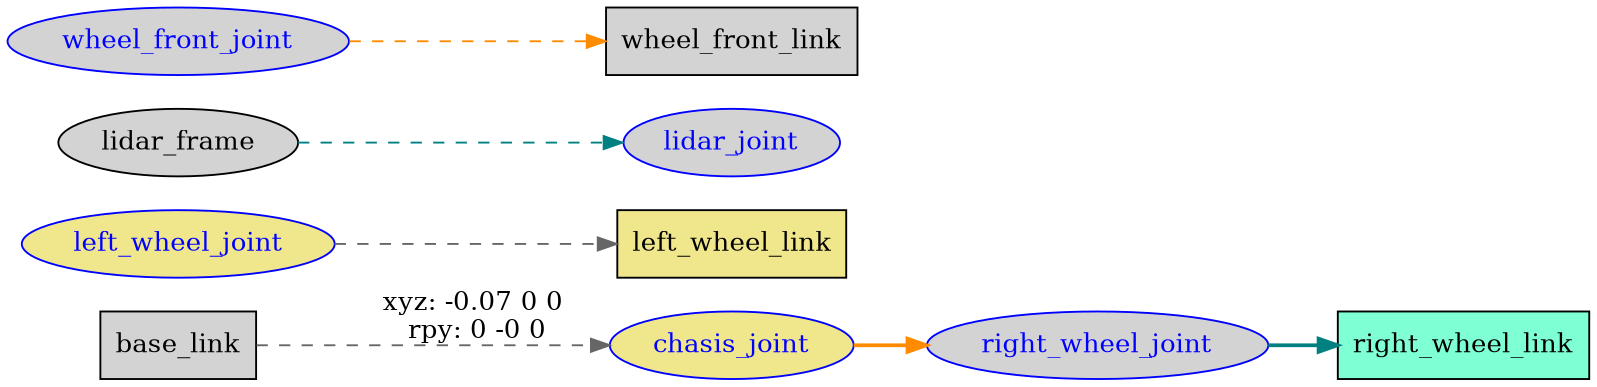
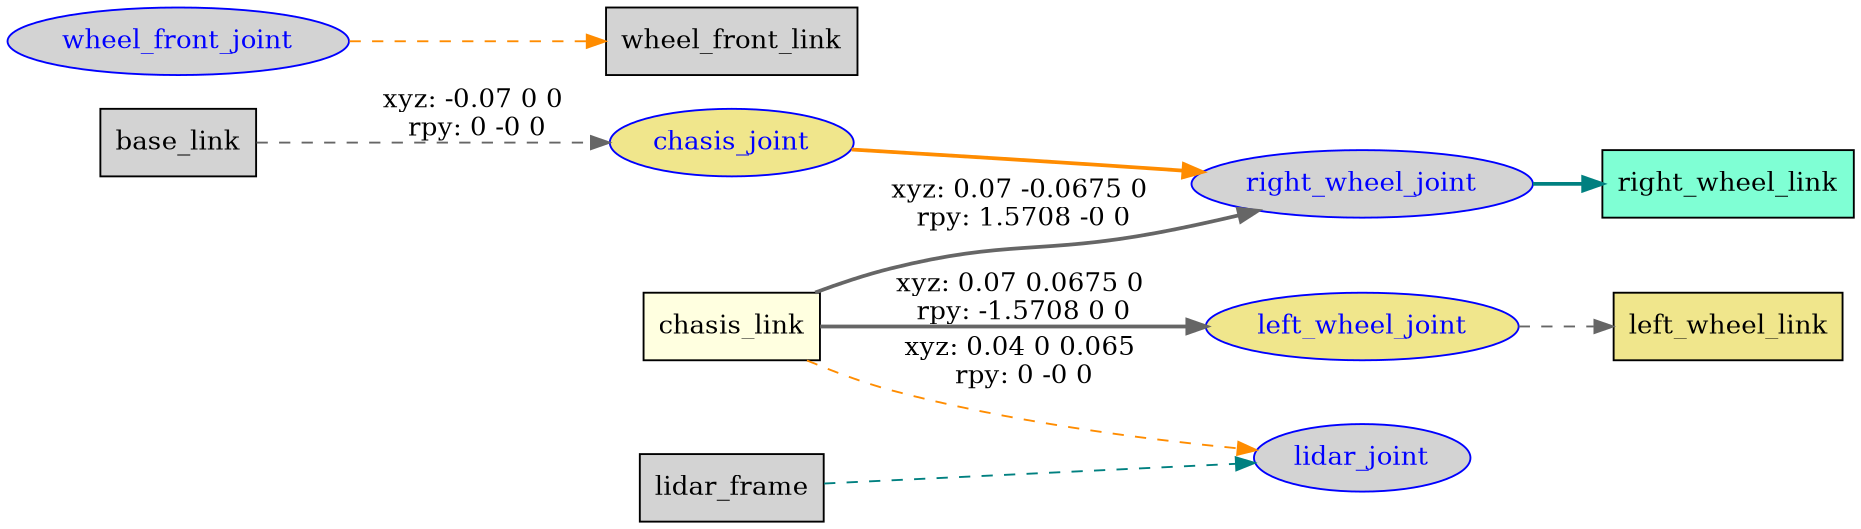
node "lidar_frame": shape ellipse -> box
node "chasis_link": added
